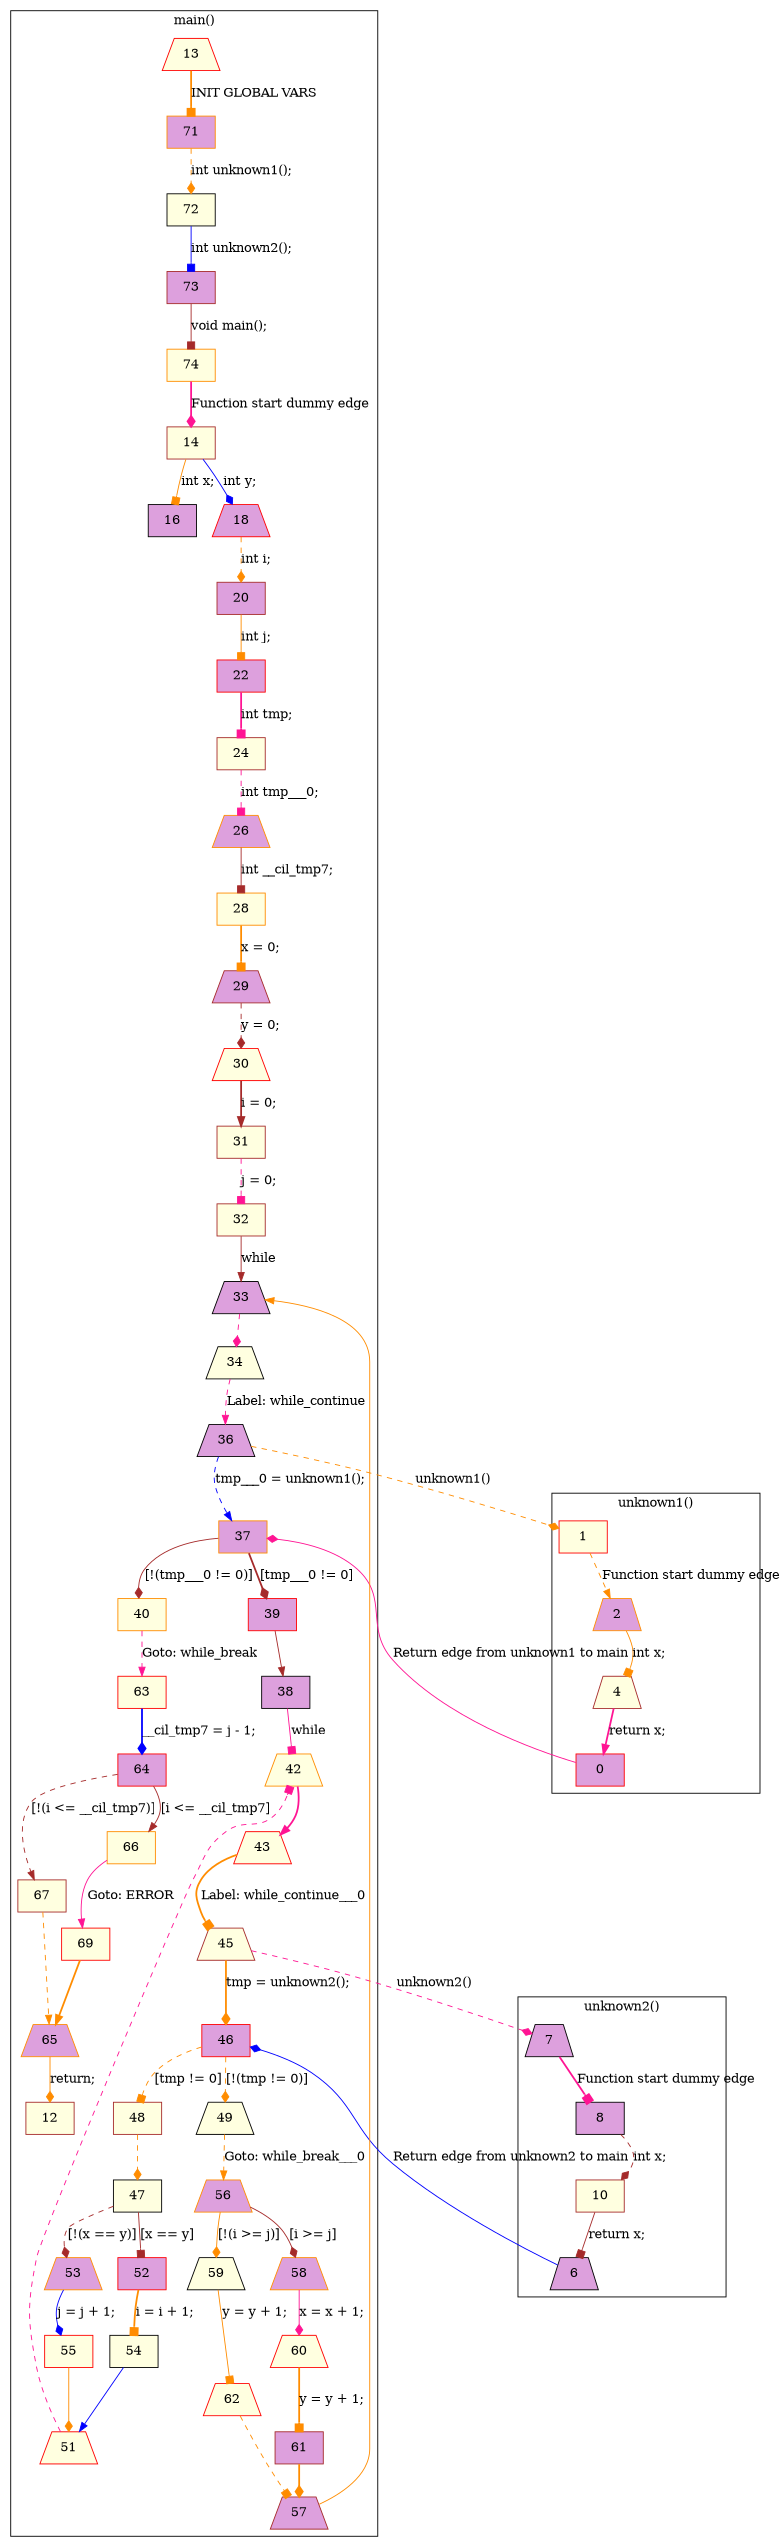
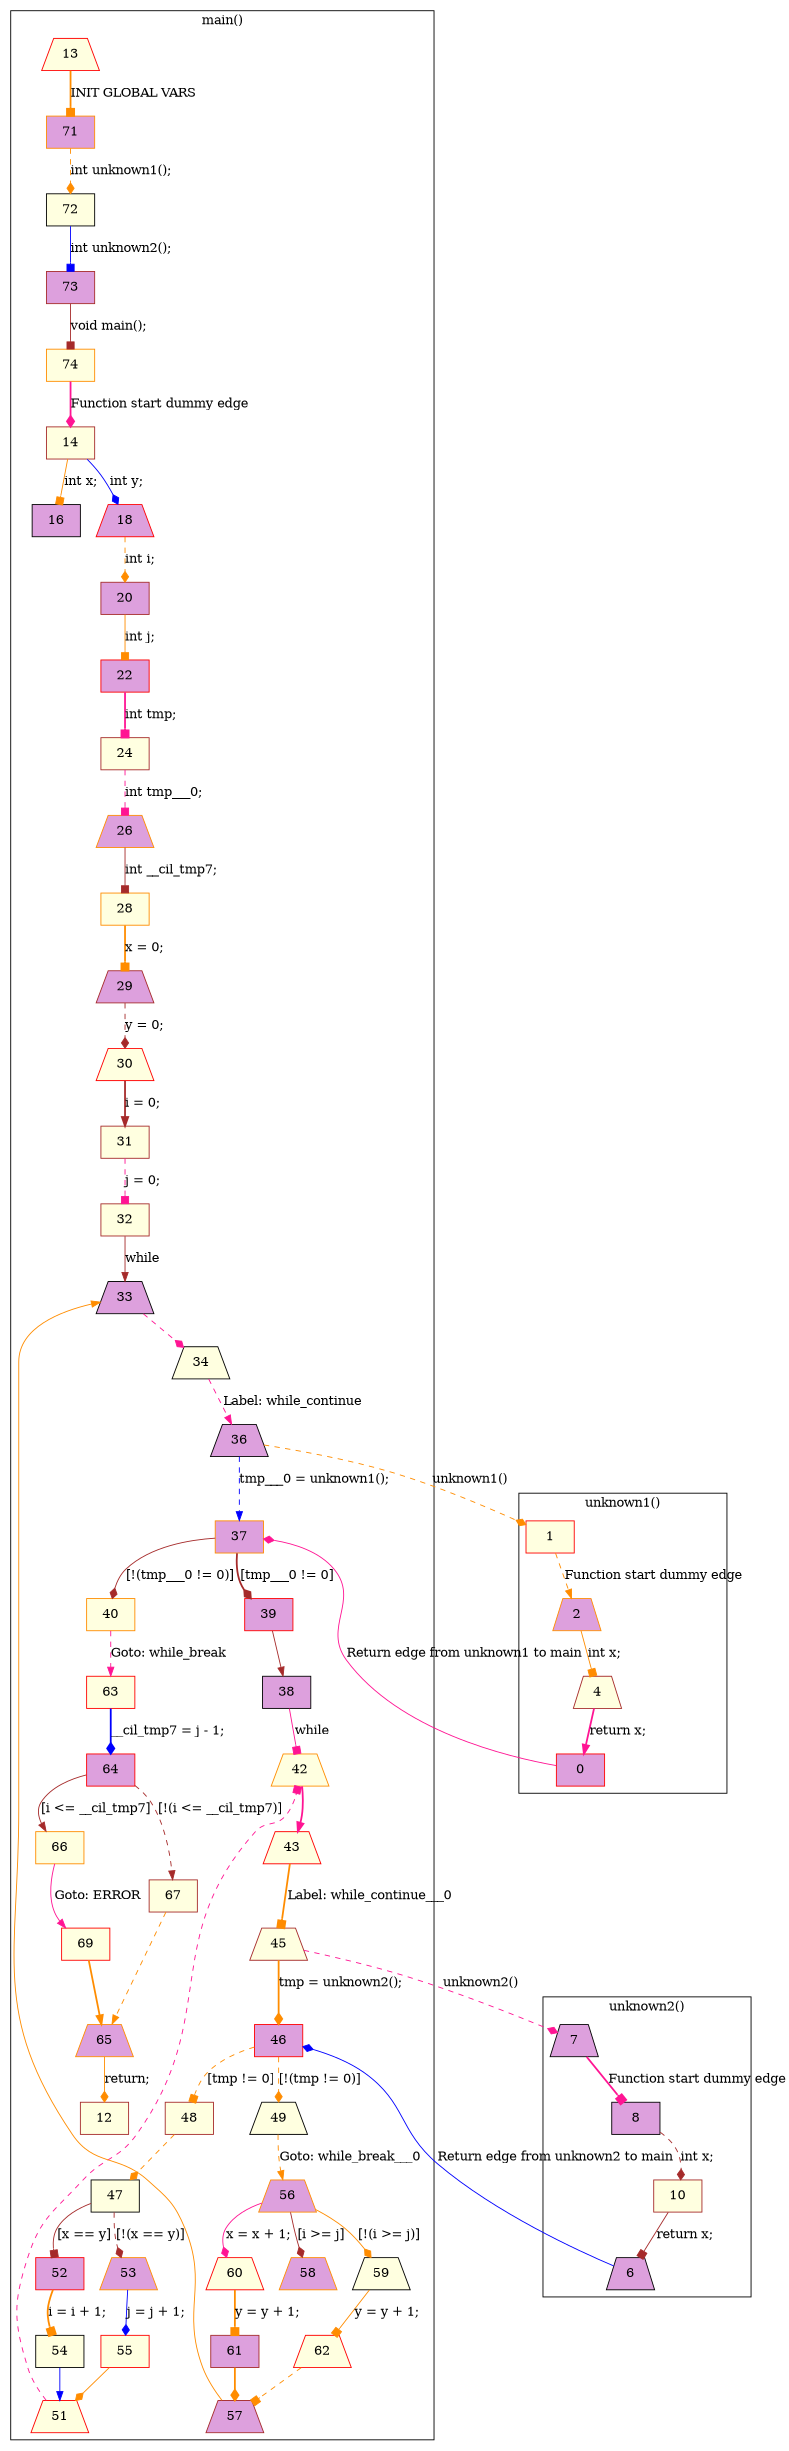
edge "58" -> "60": now "56" -> "60"
